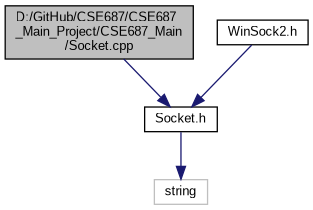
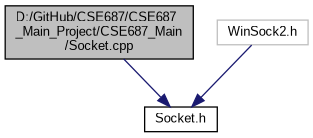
node "WinSock2.h": color black -> grey75
node "string": removed
